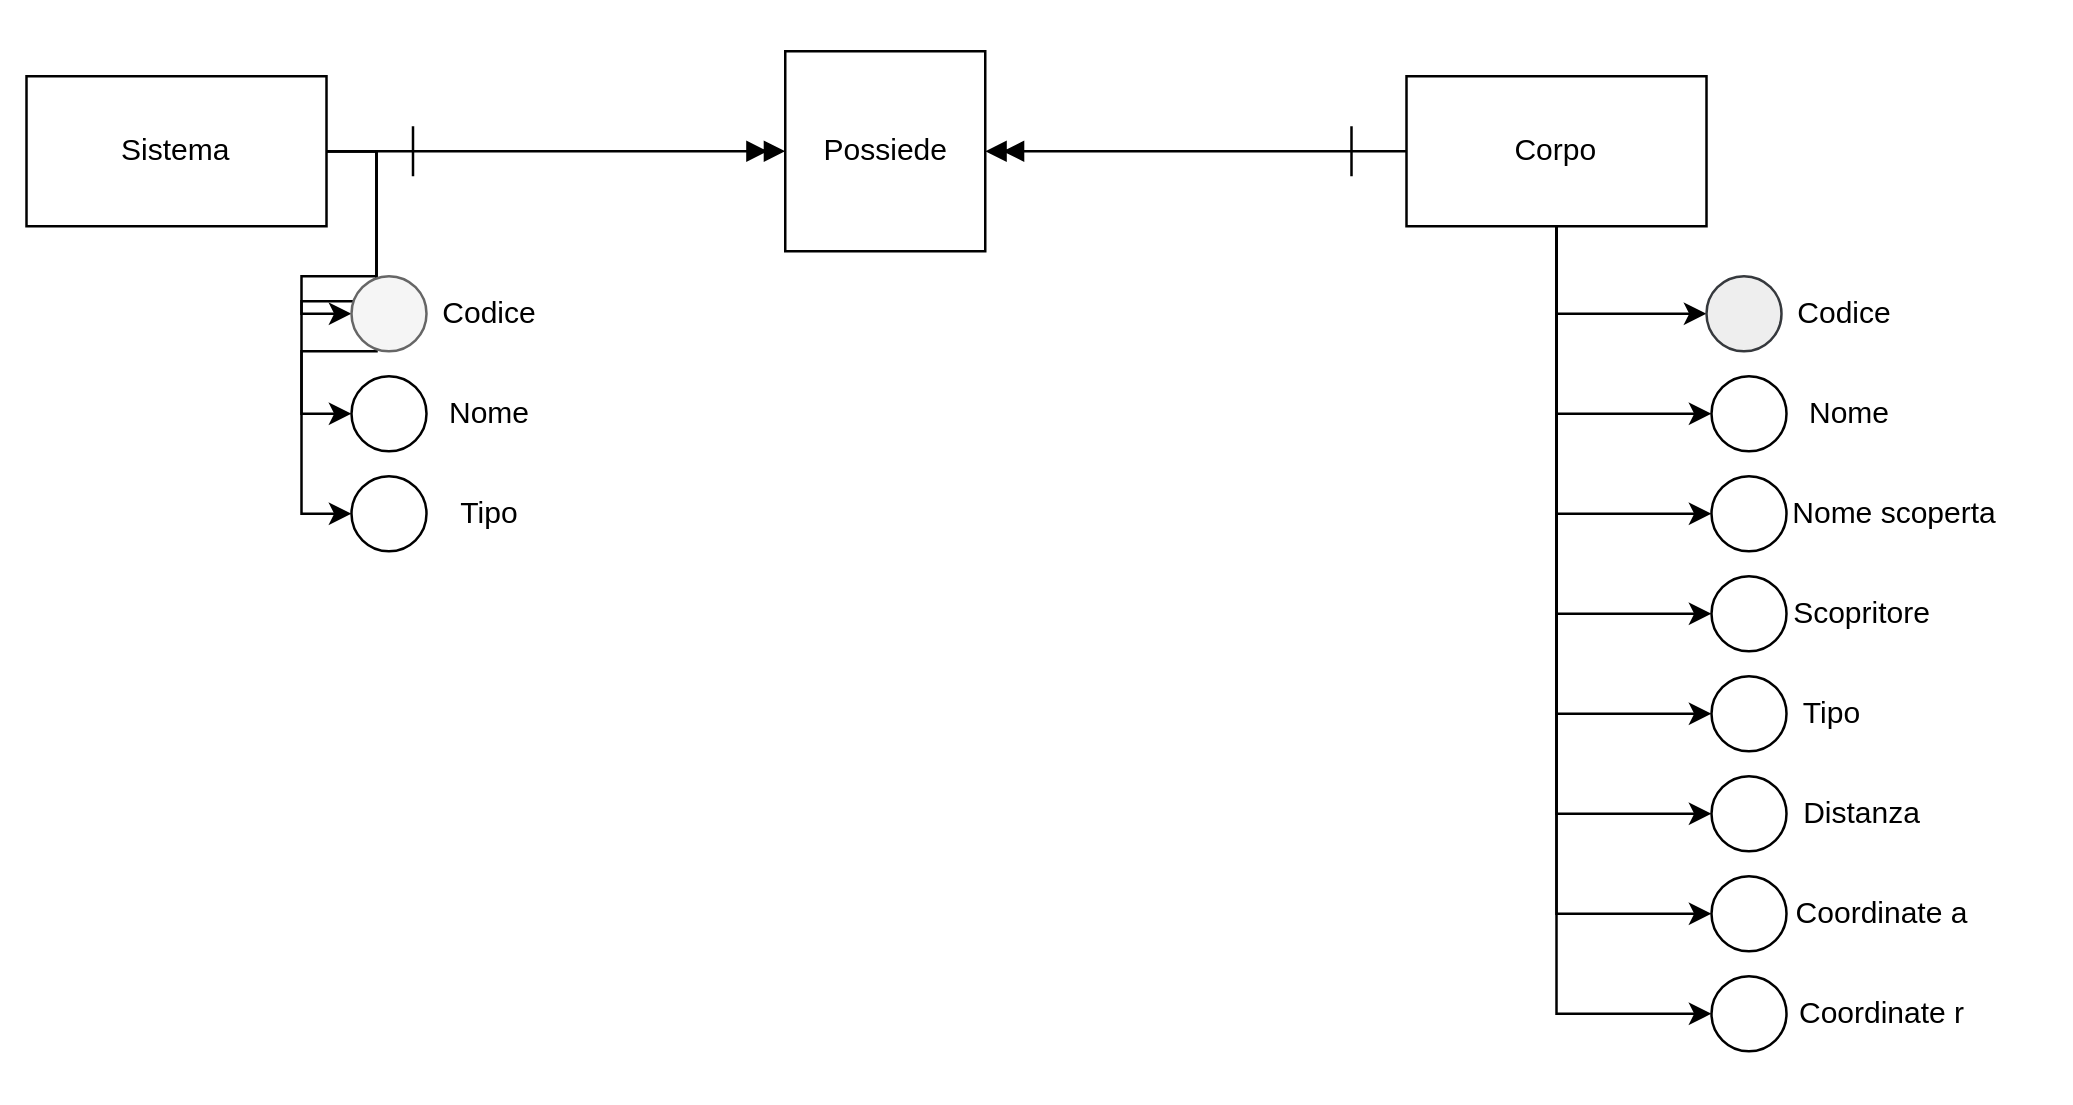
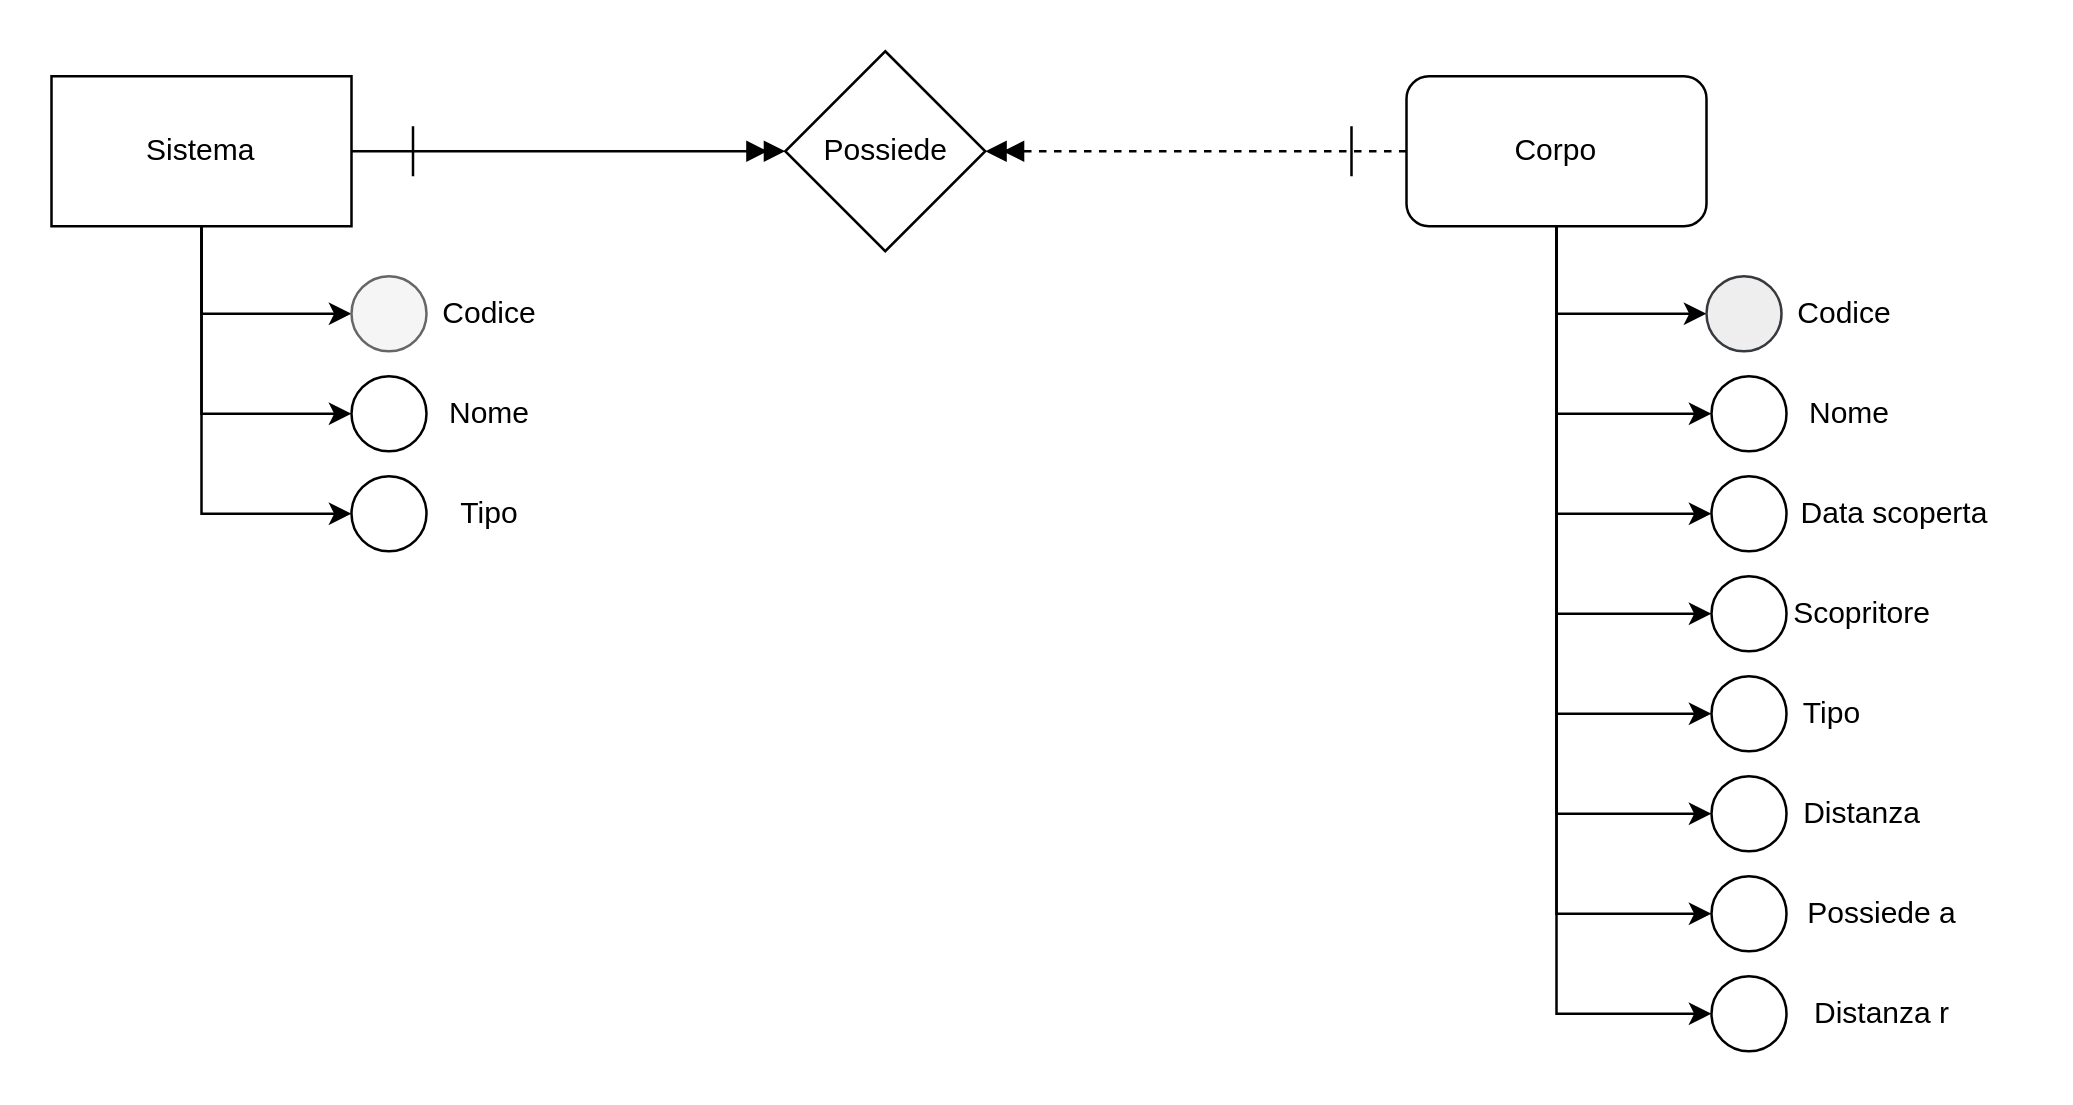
node "Sistema": moved (176, 151) -> (201, 151)
node "Possiede": shape rectangle -> diamond
edge "Corpo" -> "Possiede": style solid -> dashed
node "Corpo": shape rectangle -> rounded rectangle
node "Nome scoperta": label "Nome scoperta" -> "Data scoperta"
node "Coordinate a": label "Coordinate a" -> "Possiede a"
node "Coordinate r": label "Coordinate r" -> "Distanza r"
